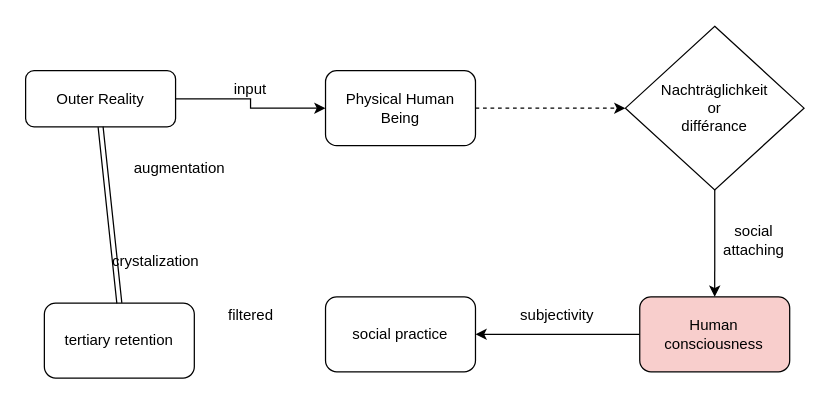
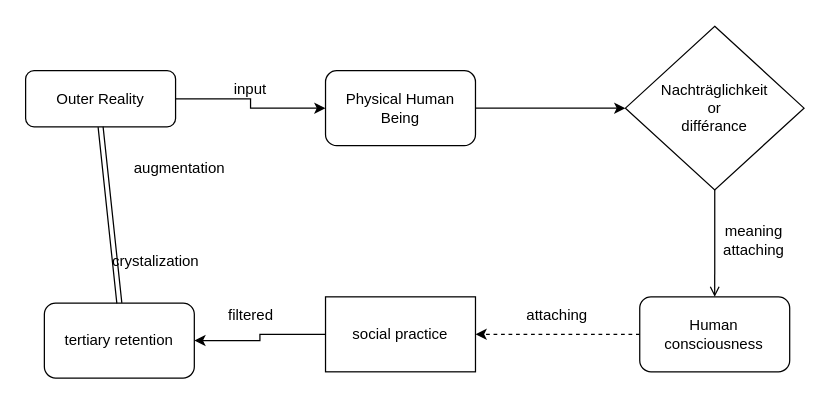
edge "Physical Human Being" -> "Nachträglichkeit or différance": style dashed -> solid
node "social attaching": label "social attaching" -> "meaning attaching"
edge "Nachträglichkeit or différance" -> "Human consciousness": arrowhead classic -> open
node "subjectivity": label "subjectivity" -> "attaching"
edge "social practice" -> "tertiary retention": added
node "social practice": shape rounded rectangle -> rectangle
edge "Human consciousness" -> "social practice": style solid -> dashed
node "Human consciousness": fillcolor #f8cecc -> #ffffff
